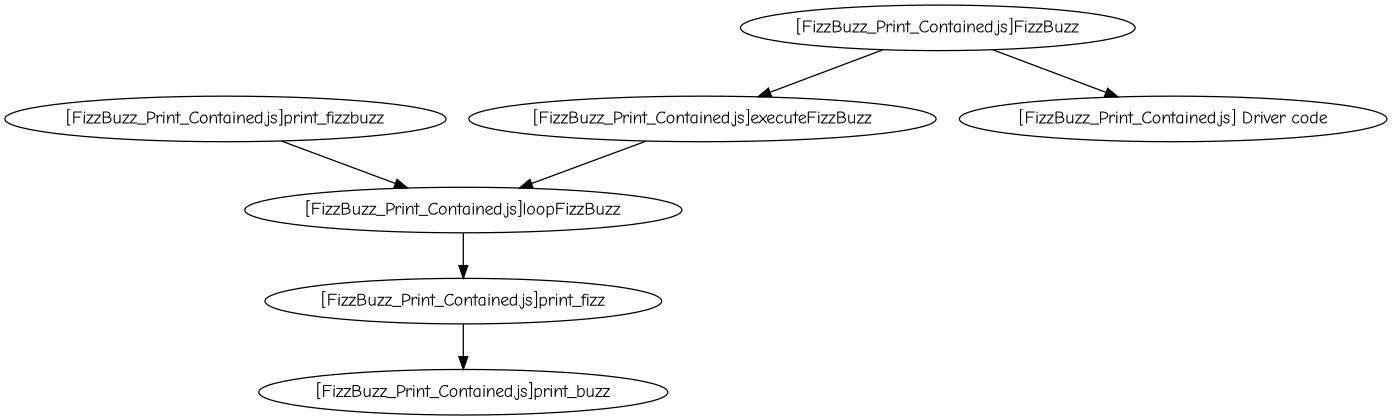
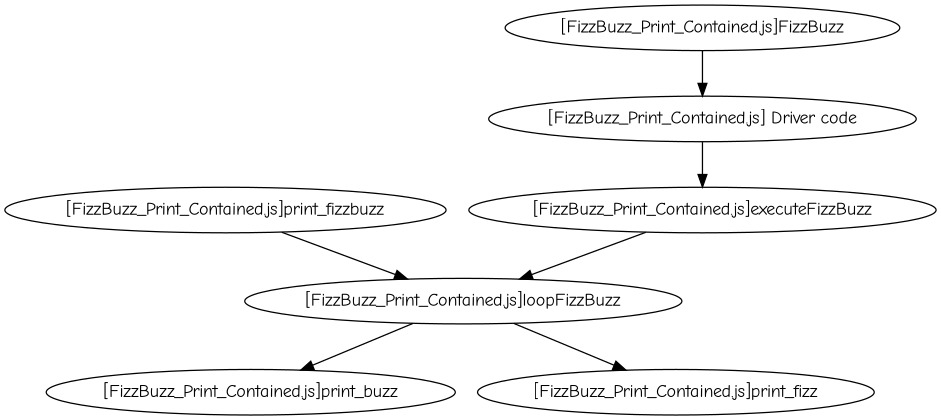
edge "[FizzBuzz_Print_Contained.js]FizzBuzz" -> "[FizzBuzz_Print_Contained.js]executeFizzBuzz": now "[FizzBuzz_Print_Contained.js] Driver code" -> "[FizzBuzz_Print_Contained.js]executeFizzBuzz"
edge "[FizzBuzz_Print_Contained.js]print_fizz" -> "[FizzBuzz_Print_Contained.js]print_buzz": now "[FizzBuzz_Print_Contained.js]loopFizzBuzz" -> "[FizzBuzz_Print_Contained.js]print_buzz"
